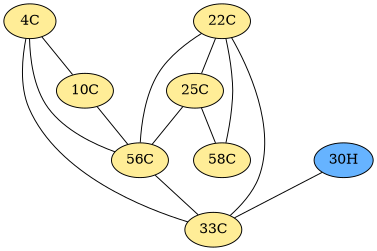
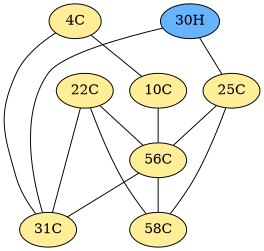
edge "22C" -- "25C": now "30H" -- "25C"
edge "4C" -- "56C": now "58C" -- "56C"
node "33C": label "33C" -> "31C"
